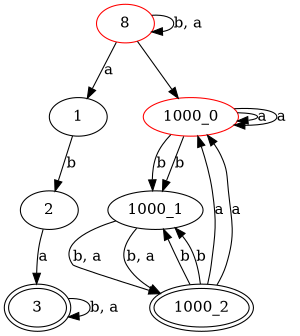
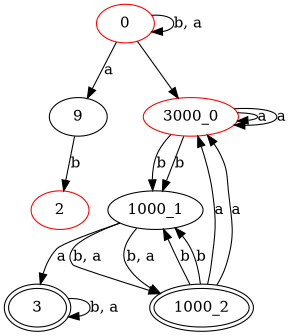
node "8": label "8" -> "0"
node "1": label "1" -> "9"
node "1000_0": label "1000_0" -> "3000_0"
node "2": color black -> red
edge "2" -> "3": now "1000_1" -> "3"
